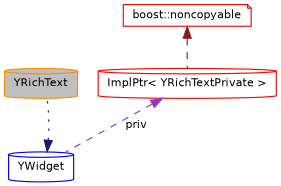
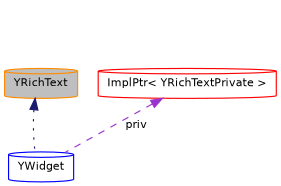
node "boost::noncopyable": removed
edge "YRichText" -> "YWidget": reversed
